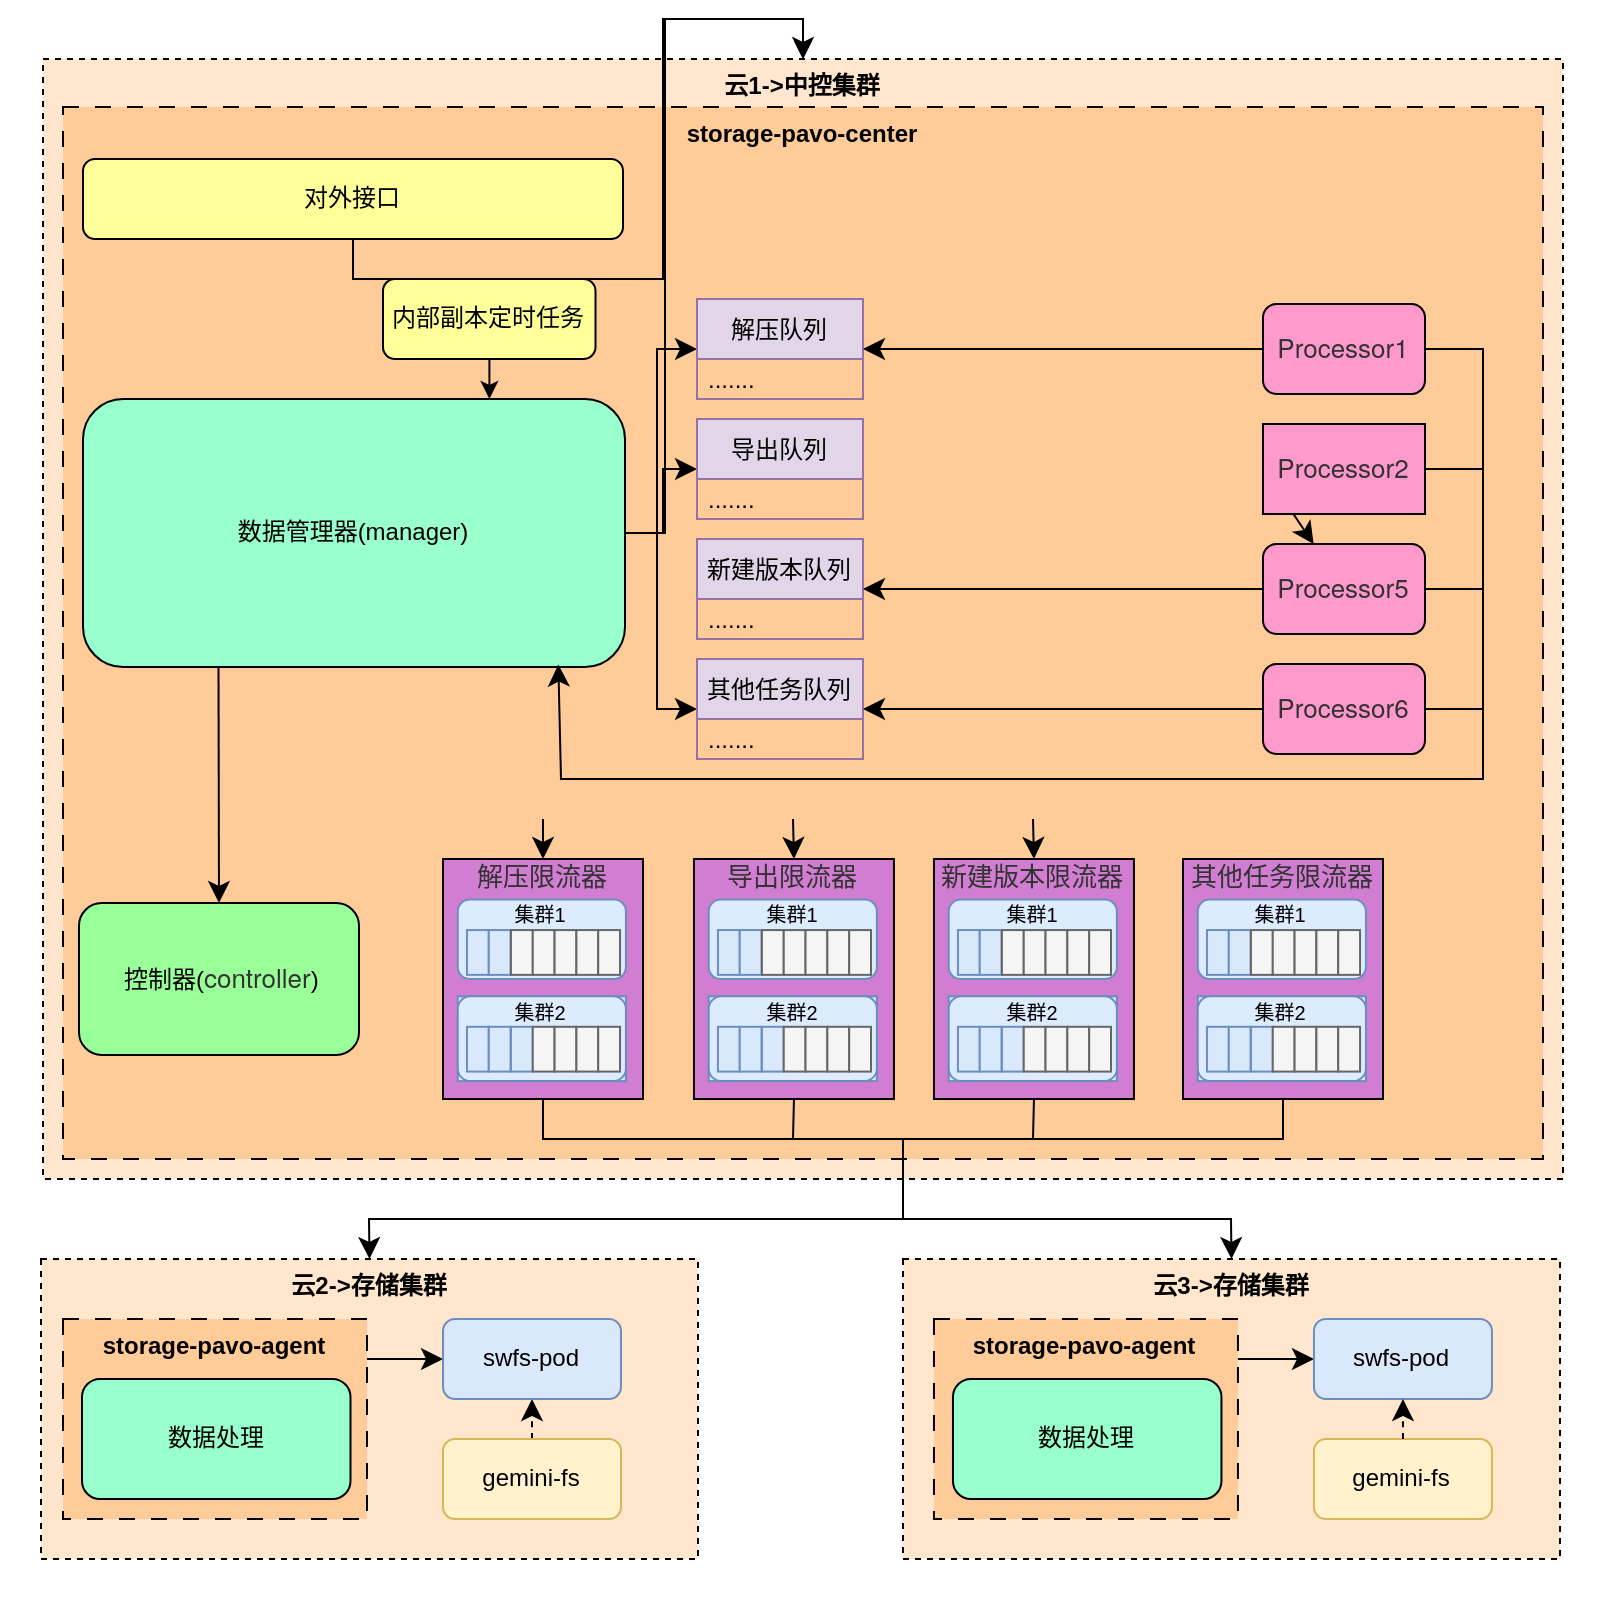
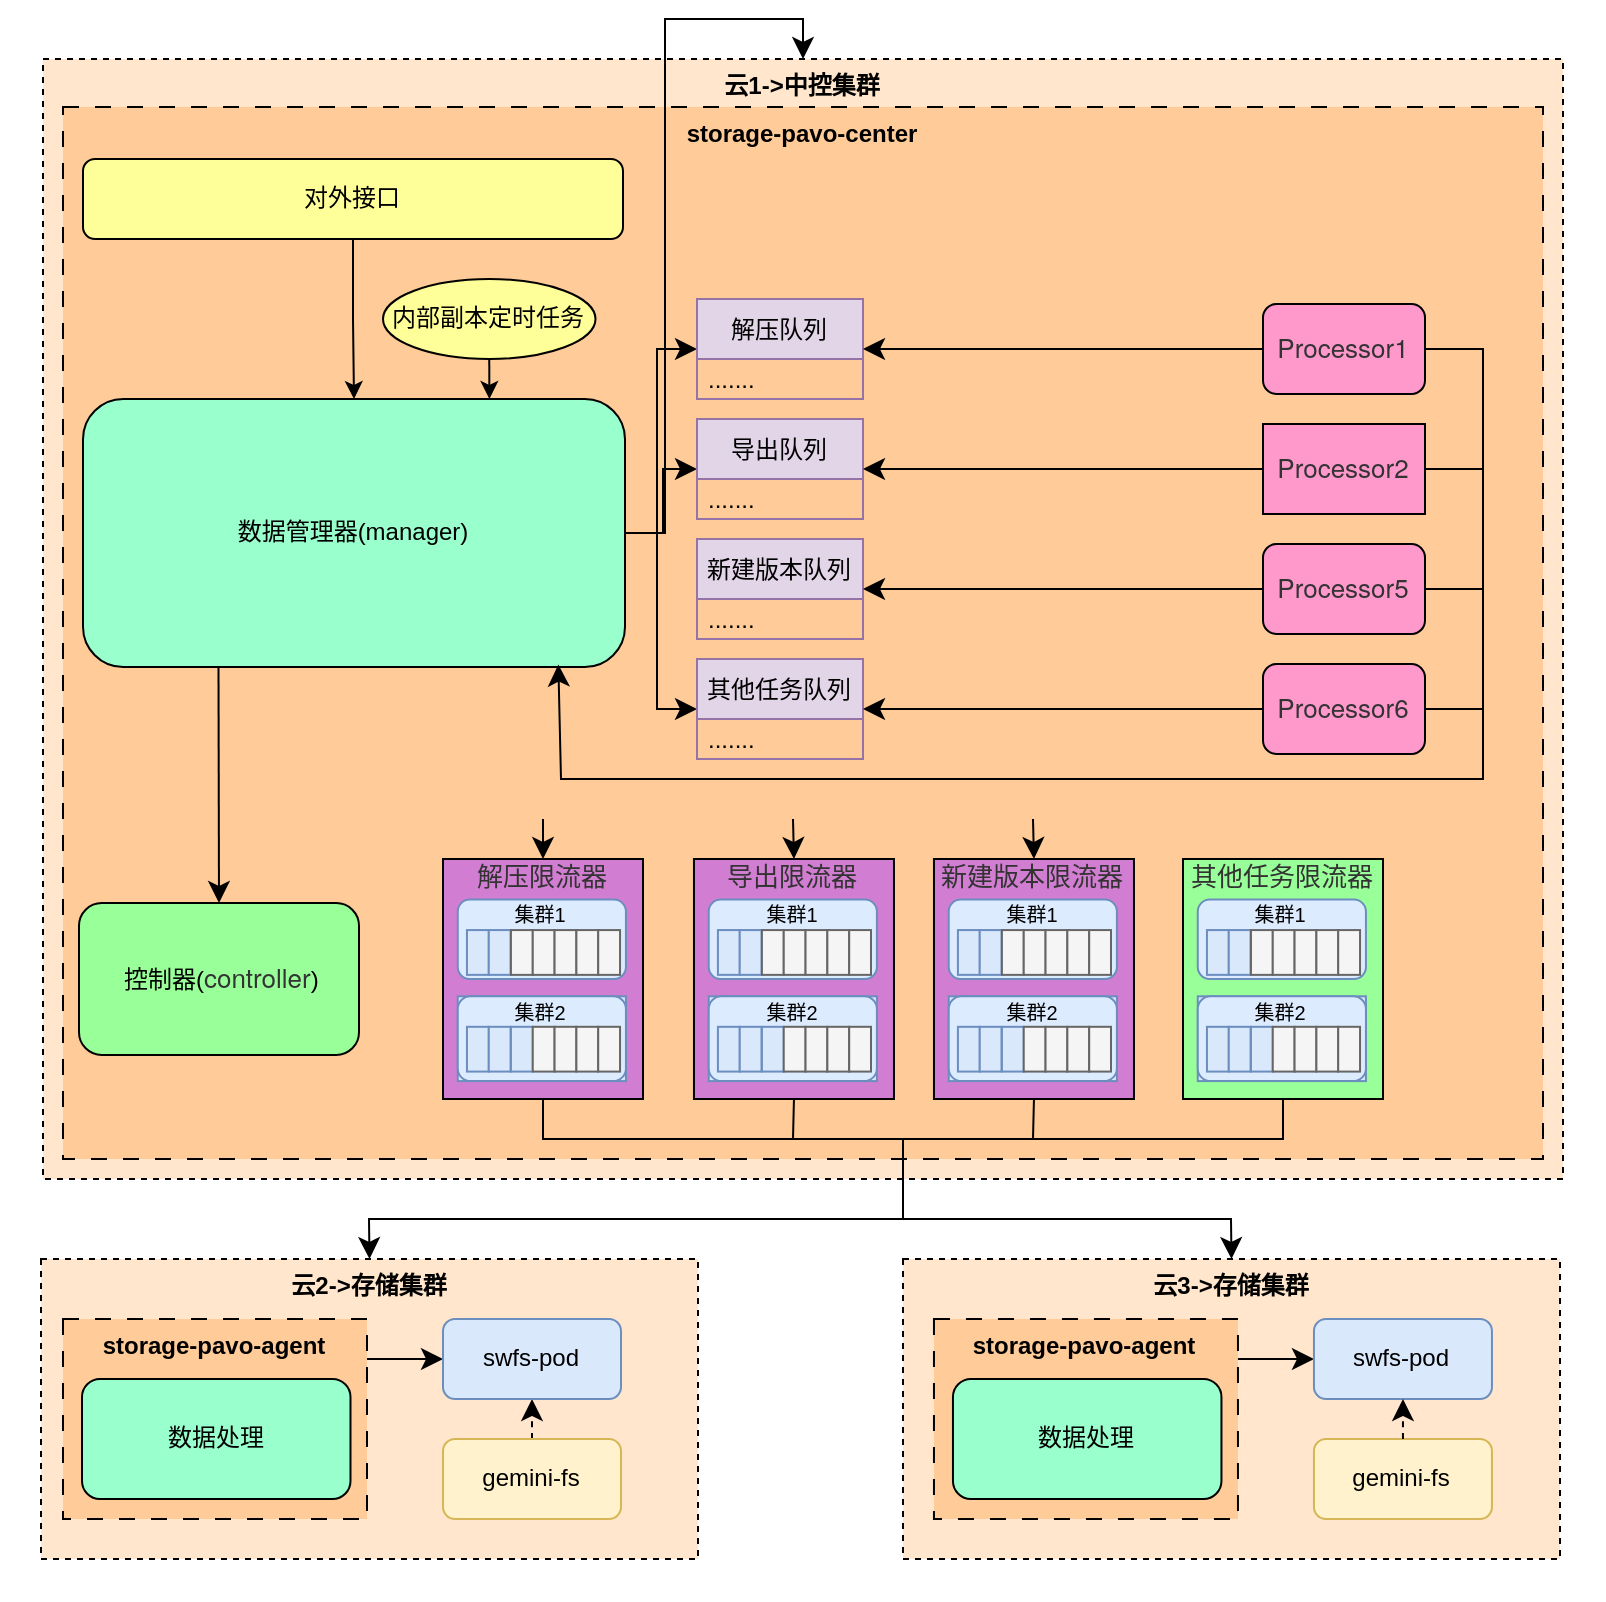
edge "对外接口" -> "云1->中控集群": now "对外接口" -> "数据管理器(manager)"
node "内部副本定时任务": shape rounded rectangle -> ellipse
edge "Processor2" -> "Processor5": now "Processor2" -> "导出队列"
node "其他任务限流器": fillcolor #d17dd1 -> #99ff99
